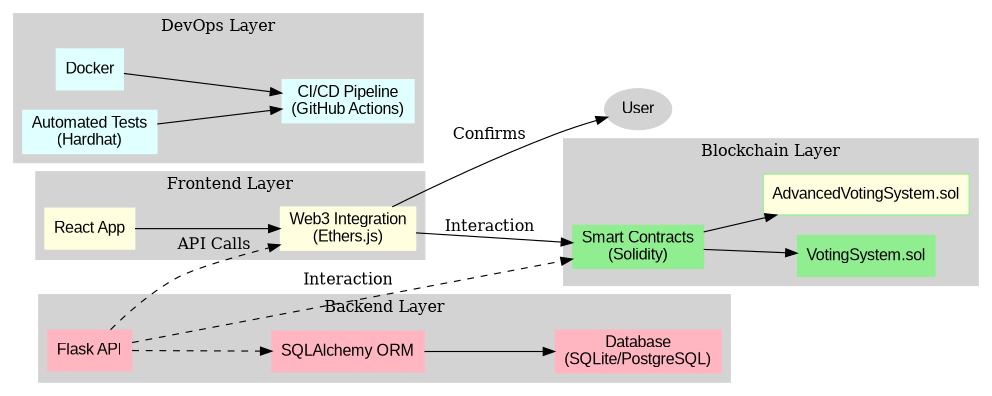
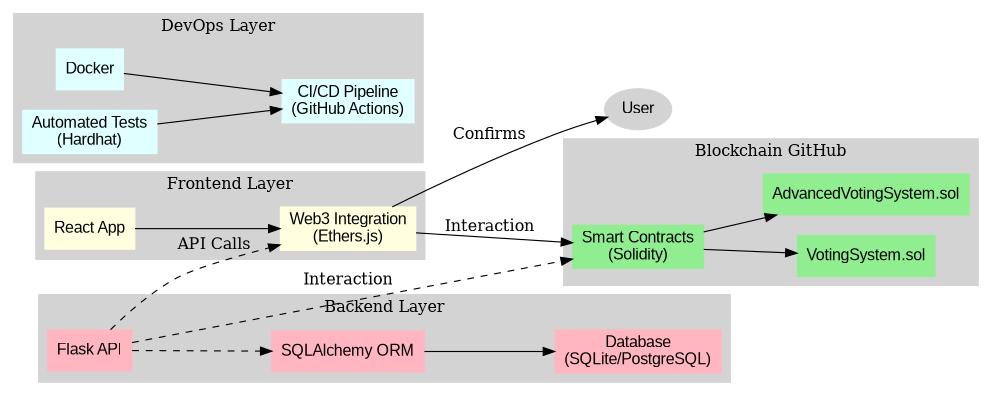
cluster "Blockchain Layer": label "Blockchain Layer" -> "Blockchain GitHub"
node "AdvancedVotingSystem.sol": fillcolor lightyellow -> lightgreen
